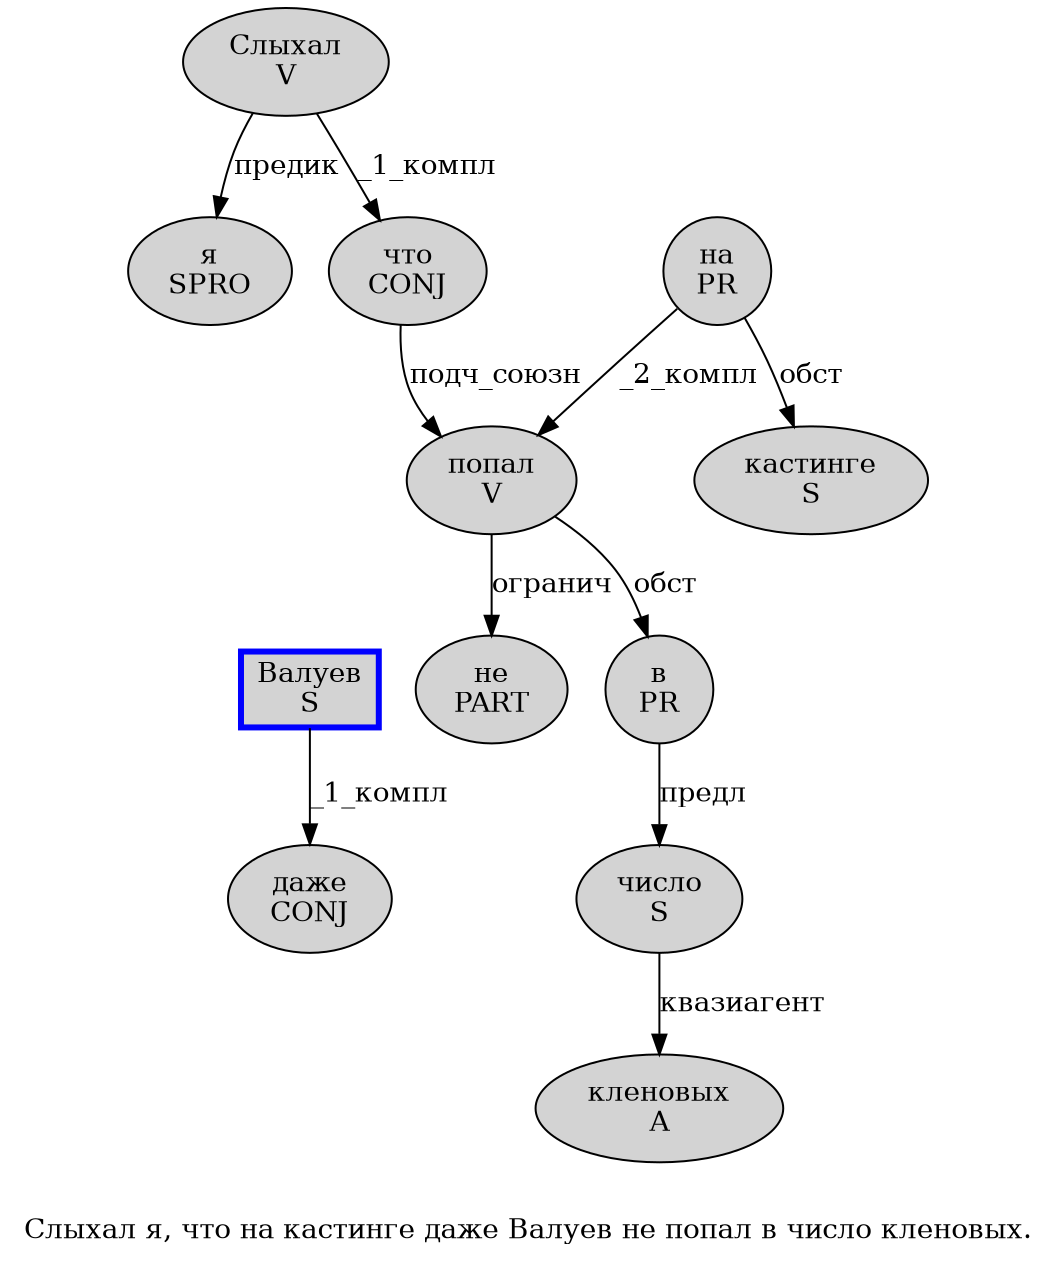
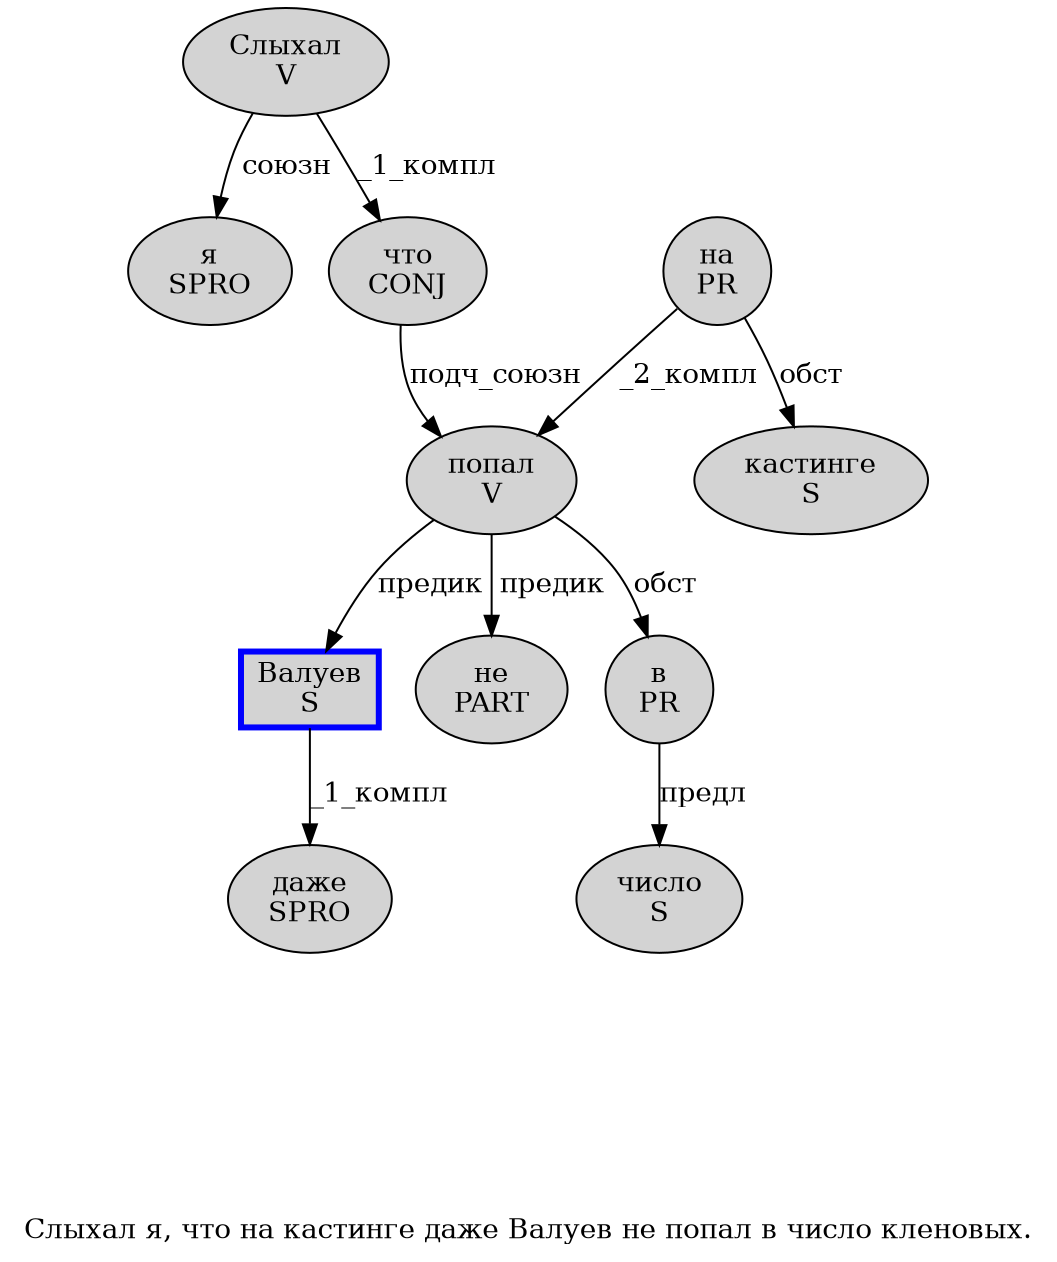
edge "Слыхал V" -> "я SPRO": label "предик" -> "союзн"
edge "попал V" -> "Валуев S": added, label "предик"
edge "попал V" -> "не PART": label "огранич" -> "предик"
node "даже CONJ": label "даже CONJ" -> "даже SPRO"
node "кленовых A": removed
